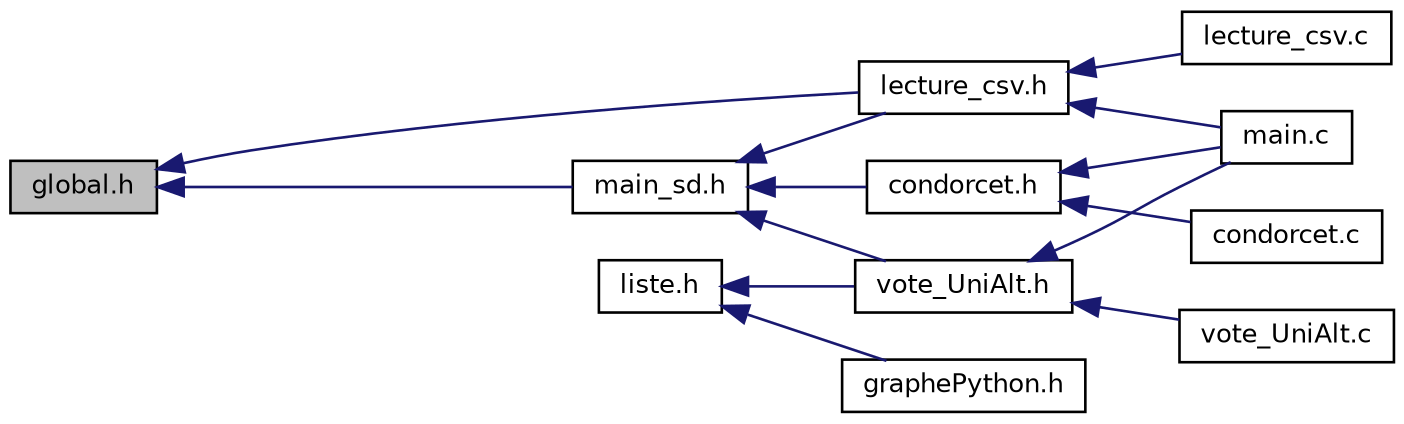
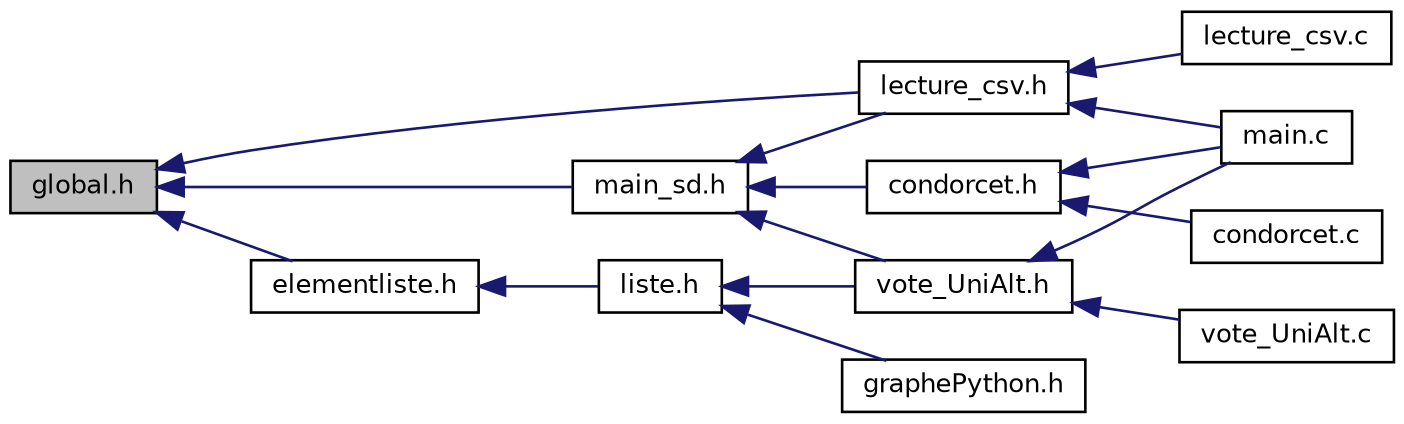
node "elementliste.h": added
